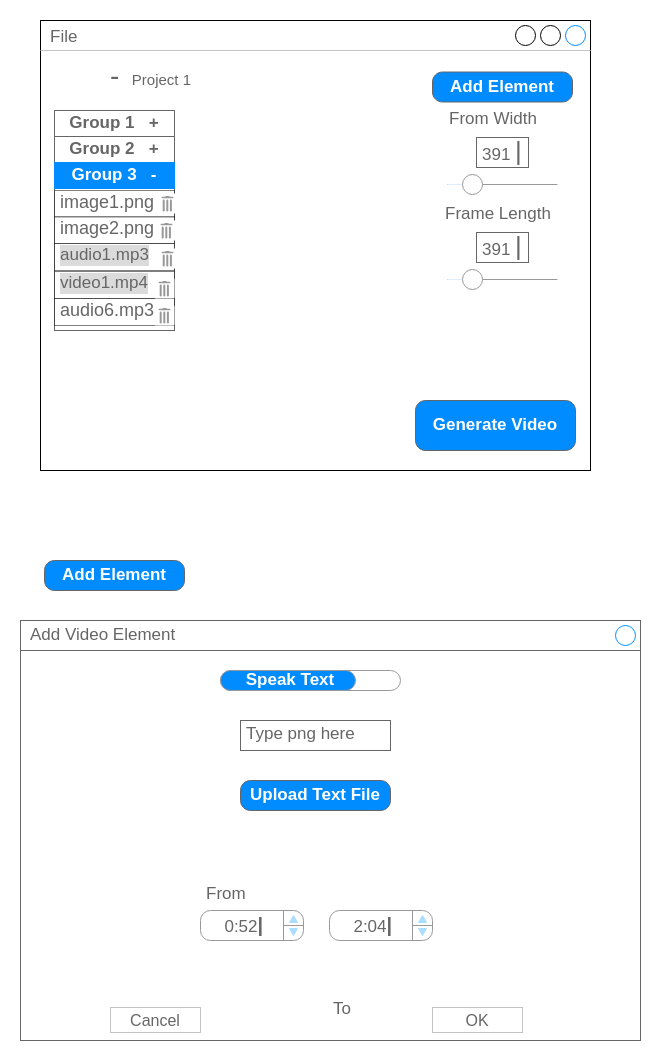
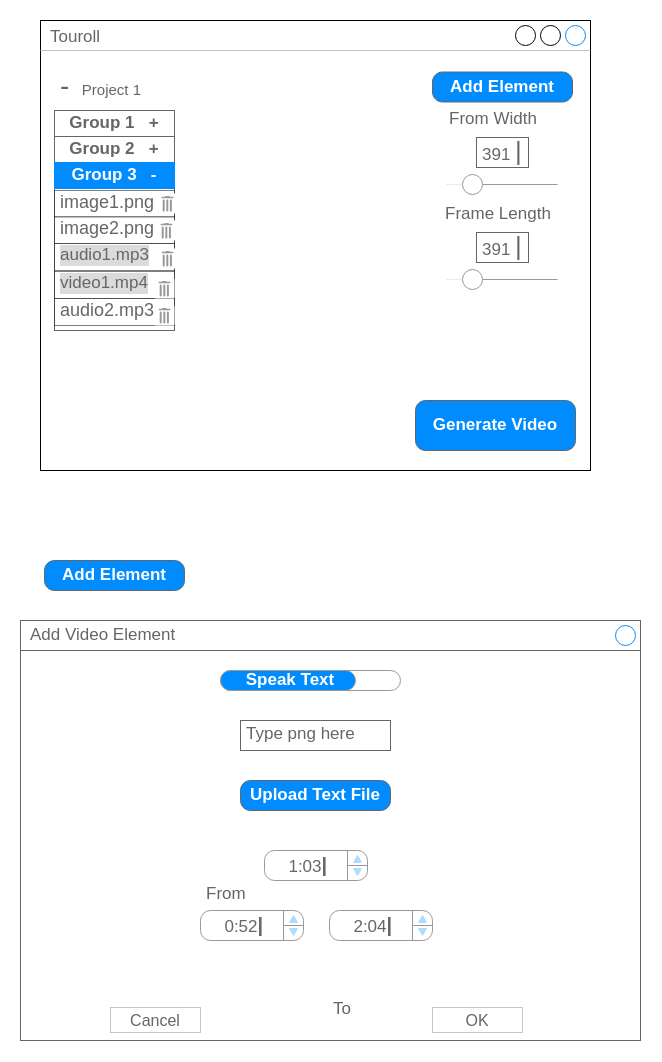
node "File": label "File" -> "Touroll"
node "- Project 1": moved (165, 77) -> (115, 87)
node "audio6.mp3": label "audio6.mp3" -> "audio2.mp3"
node "1:03|": added
